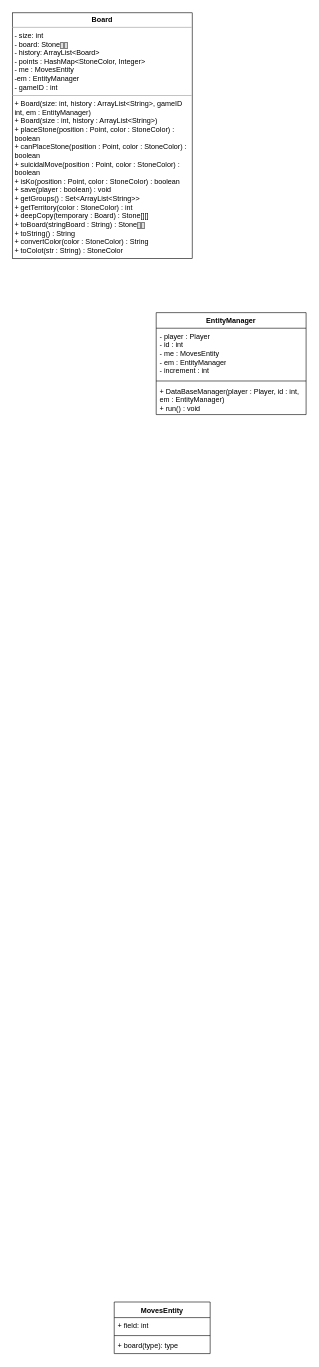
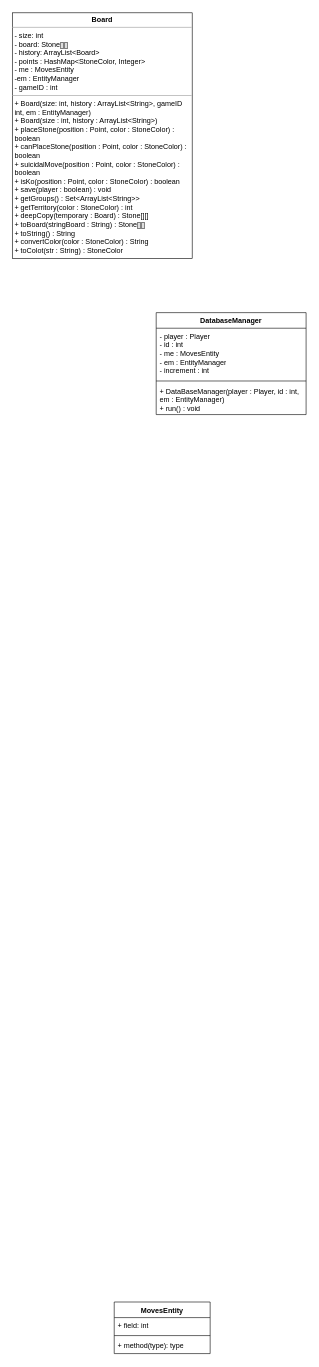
node "EntityManager": label "EntityManager" -> "DatabaseManager"
node "+ board(type): type": label "+ board(type): type" -> "+ method(type): type"
